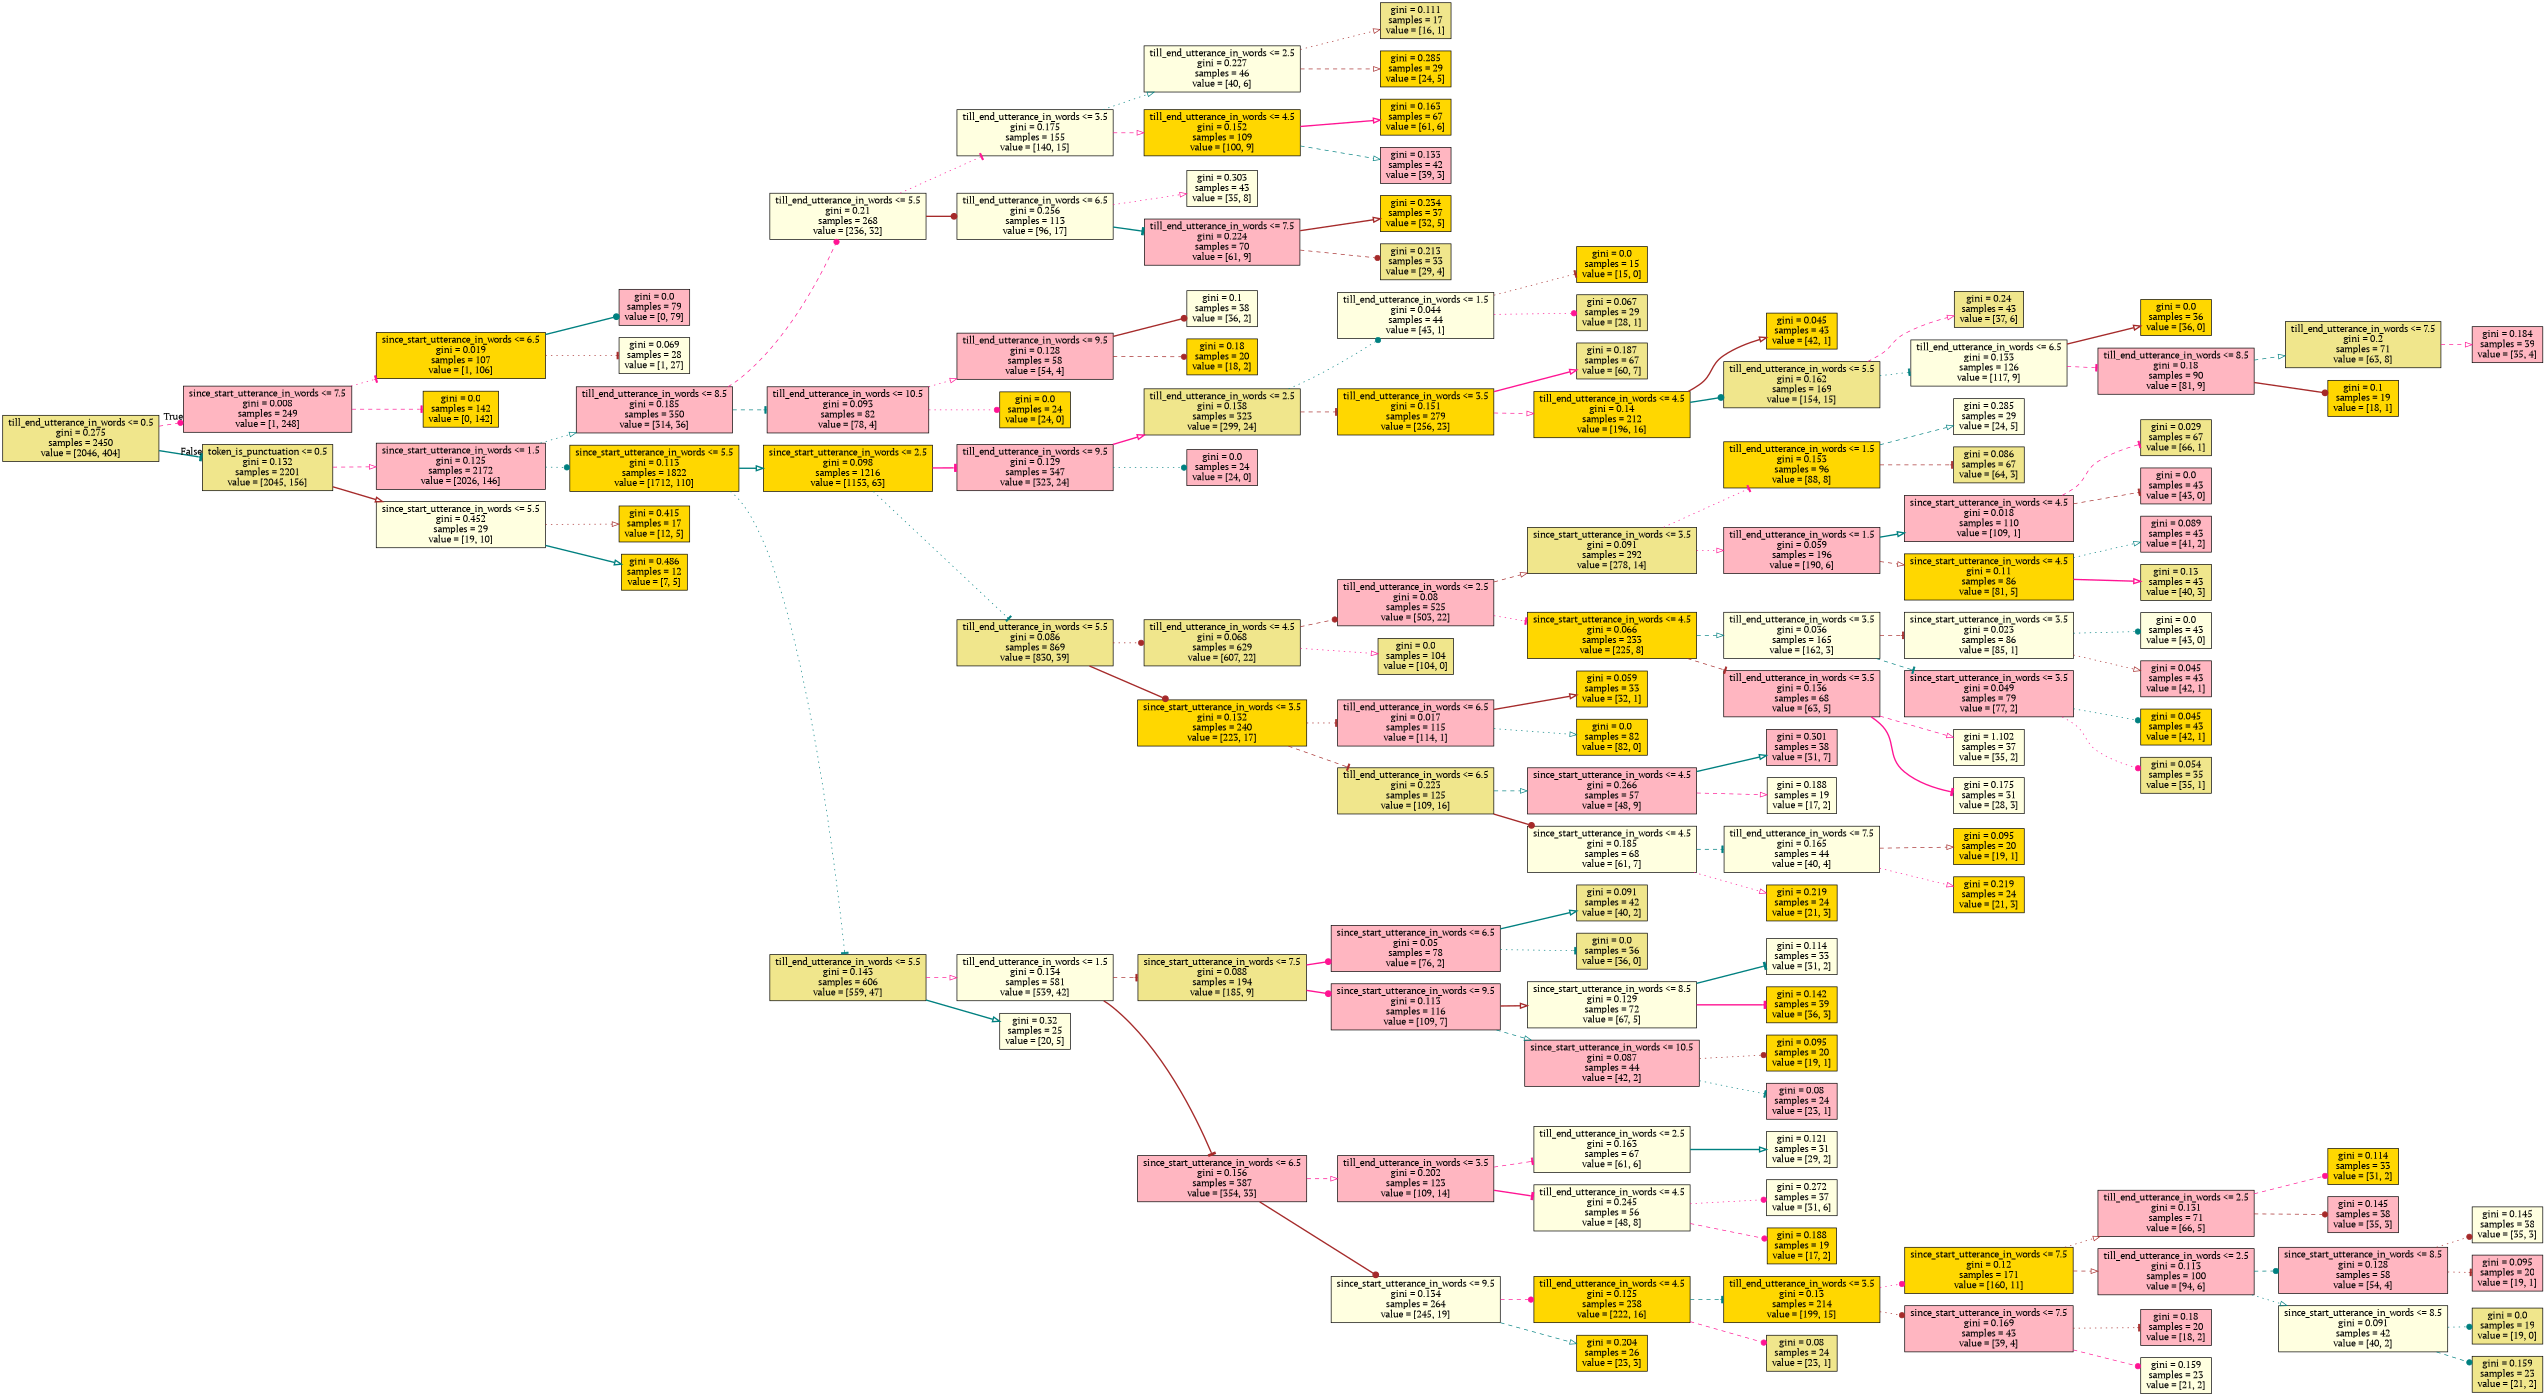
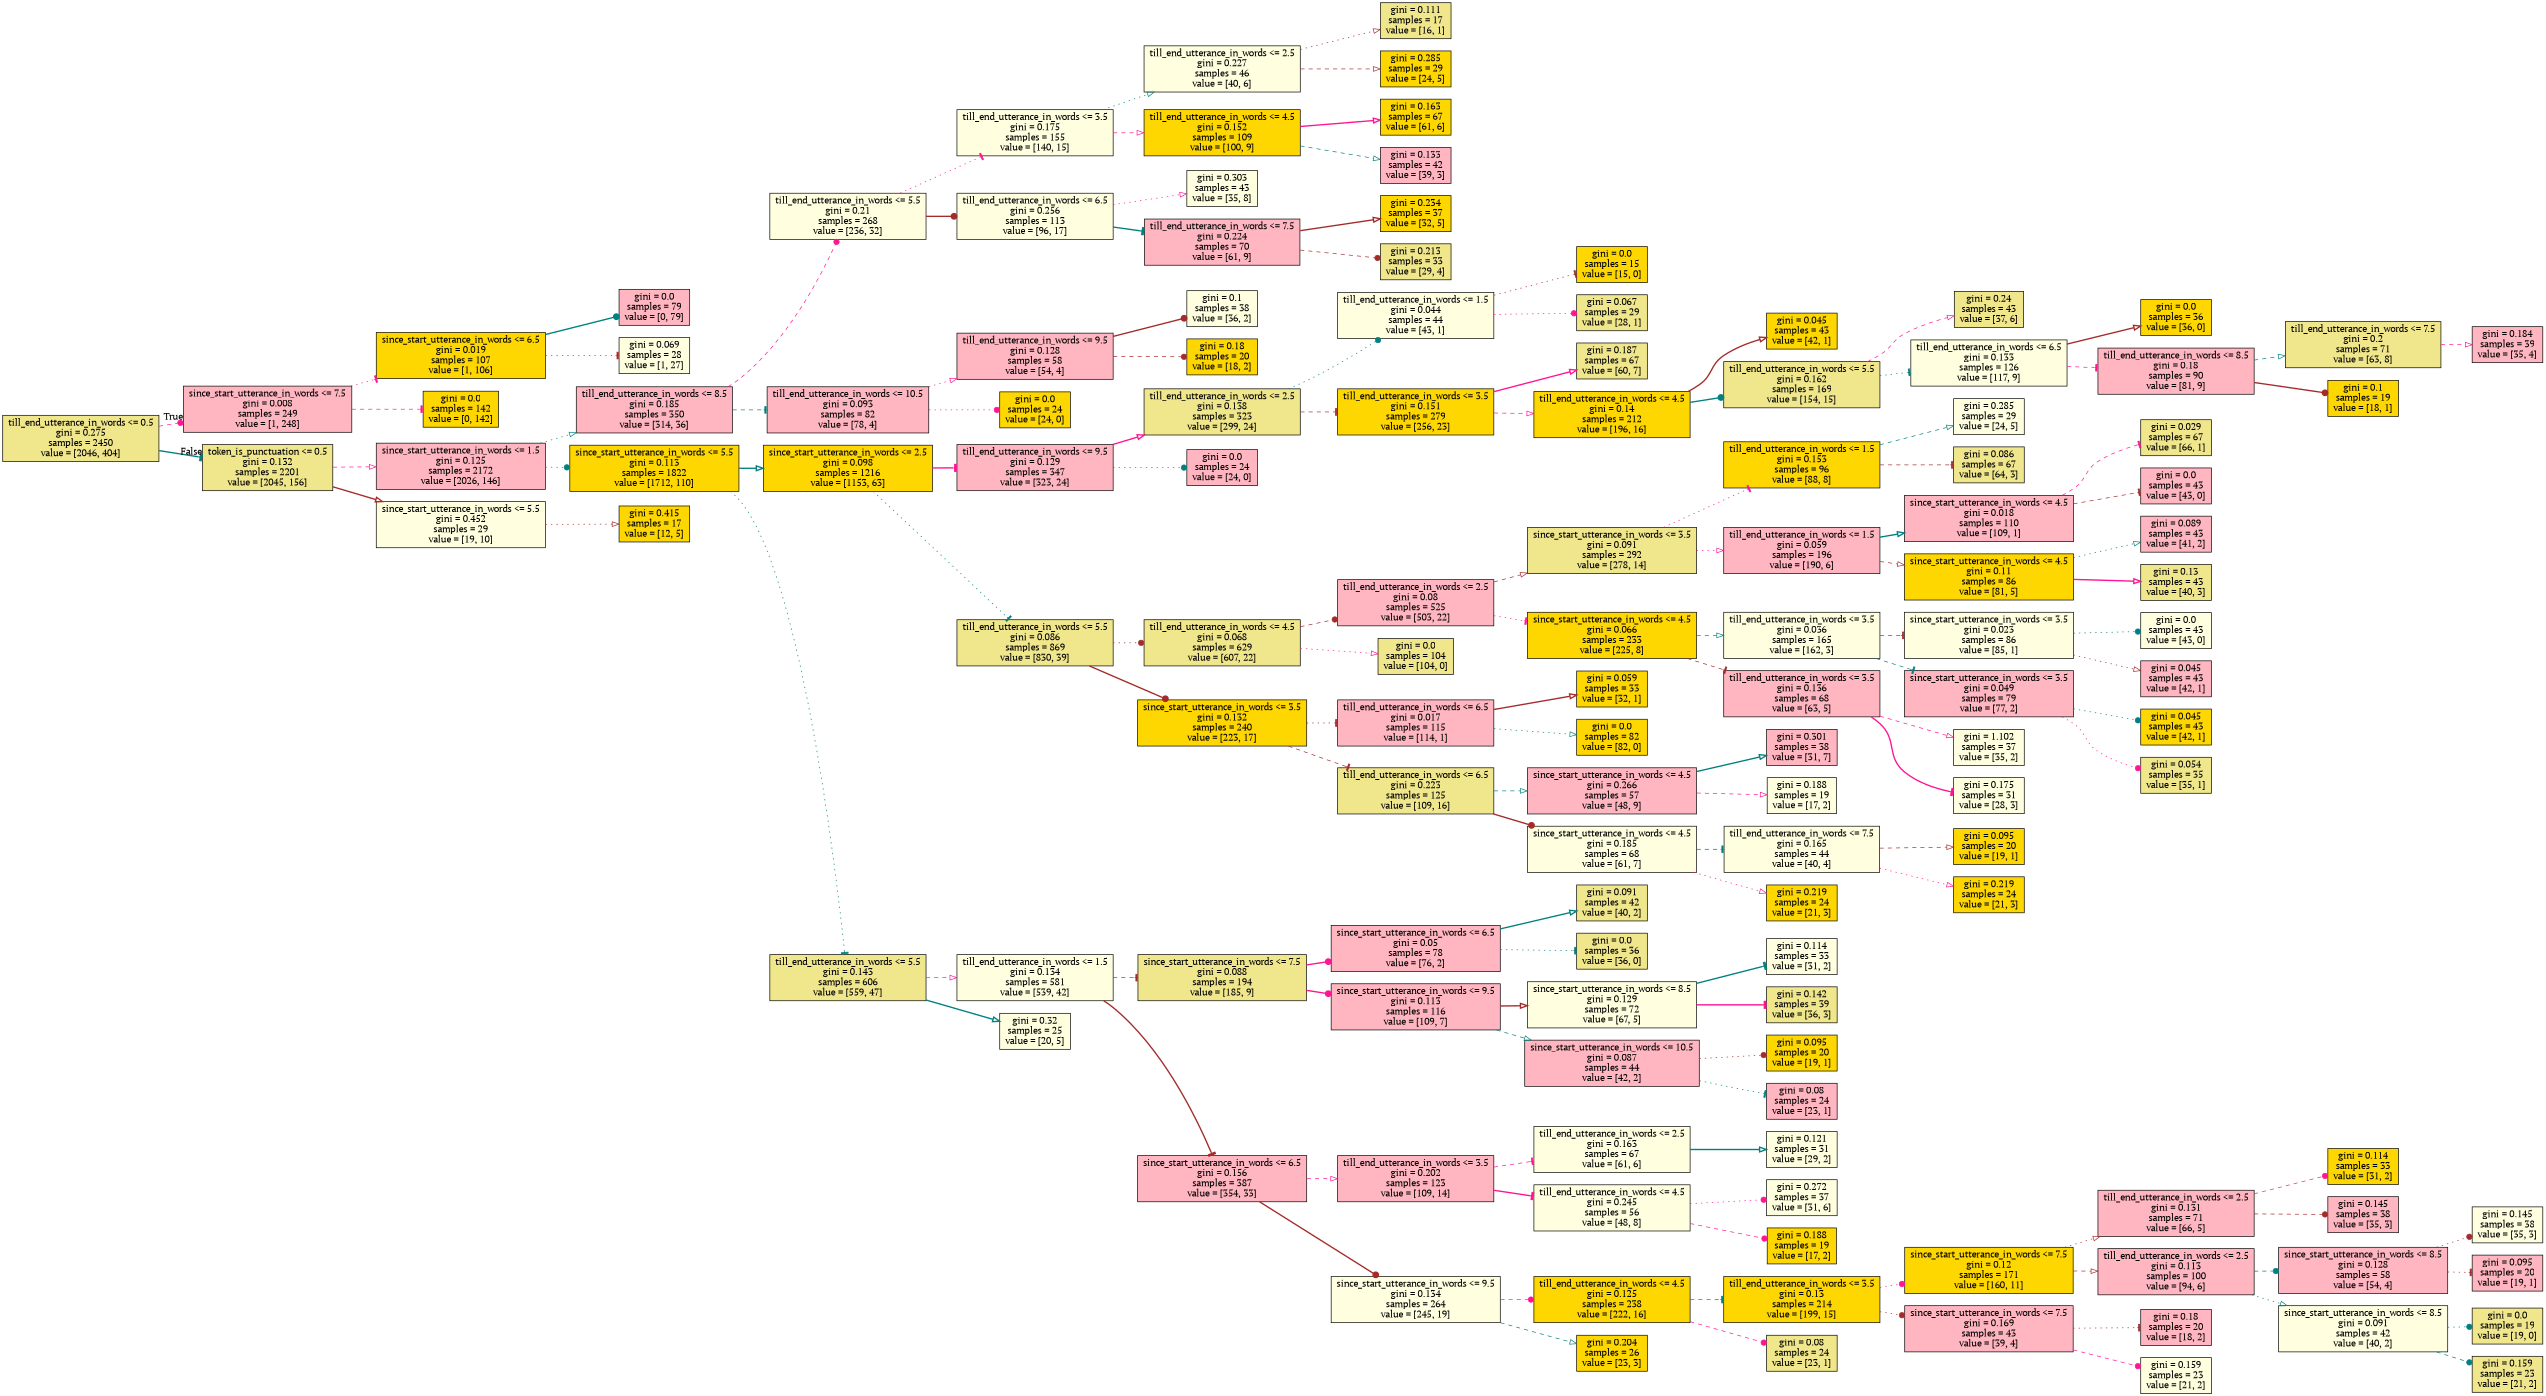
node "gini = 0.486 samples = 12 value = [7, 5]": removed
node "gini = 0.142 samples = 39 value = [36, 3]": fillcolor gold -> khaki
